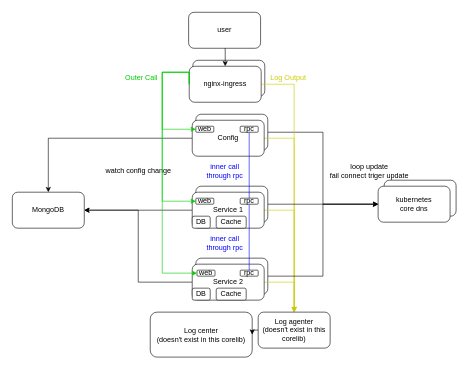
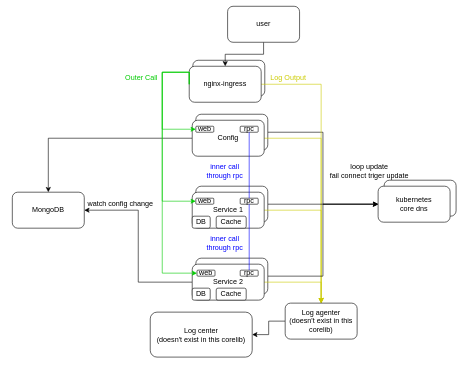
node "user": moved (225, 30) -> (264, 24)
node "watch config change": moved (138, 171) -> (120, 204)
edge "Service 1" -> "MongoDB": removed
node "Log agenter (doesn't exist in this corelib)": moved (294, 330) -> (321, 321)
